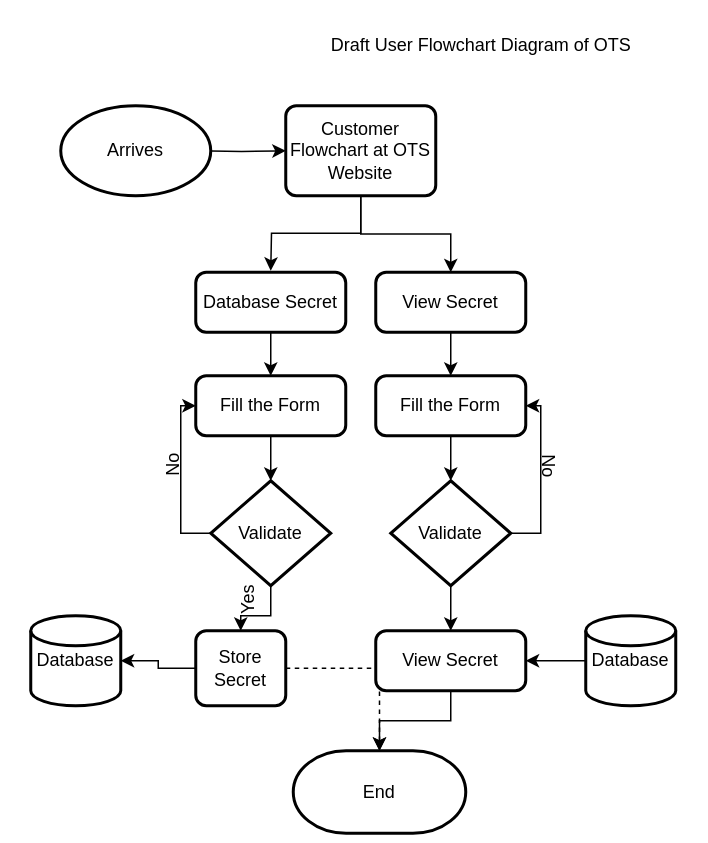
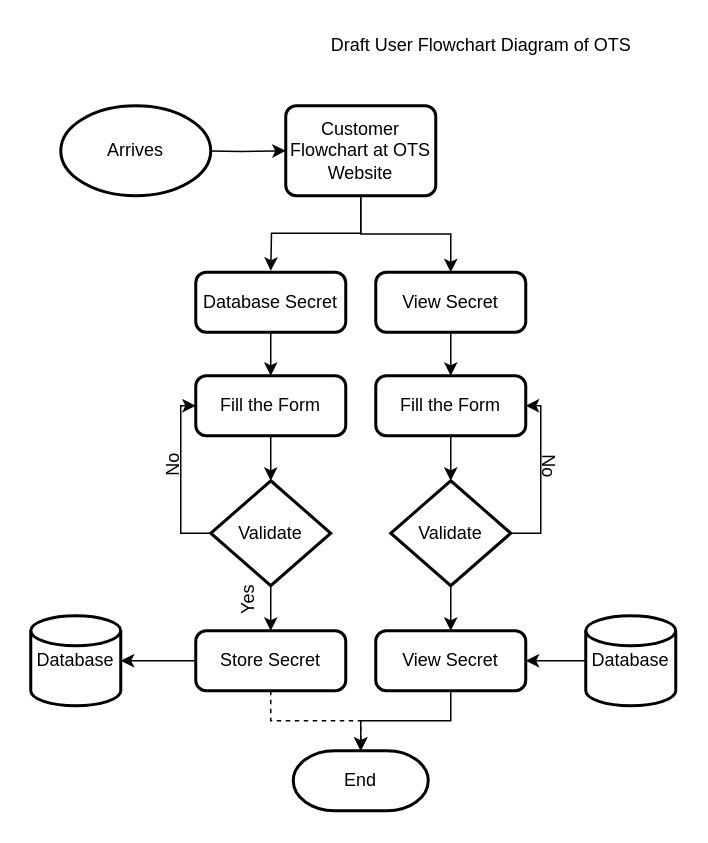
node "Store Secret": size 90x75 -> 150x60
node "End": size 173x83 -> 135x60
